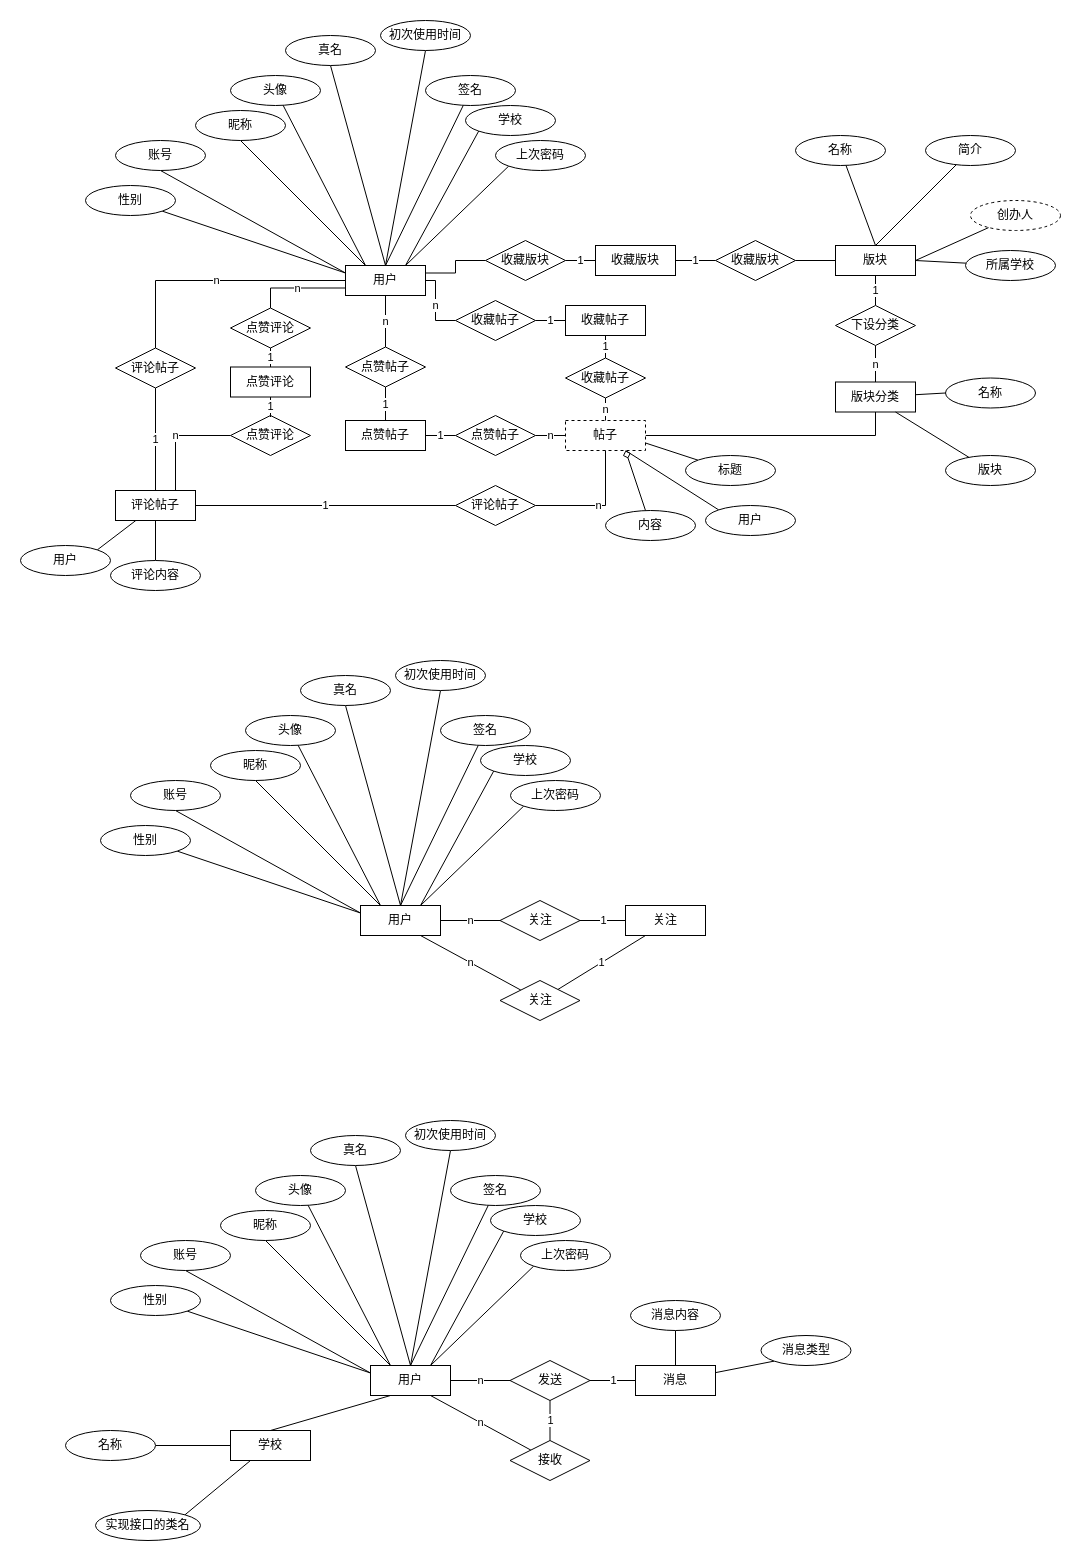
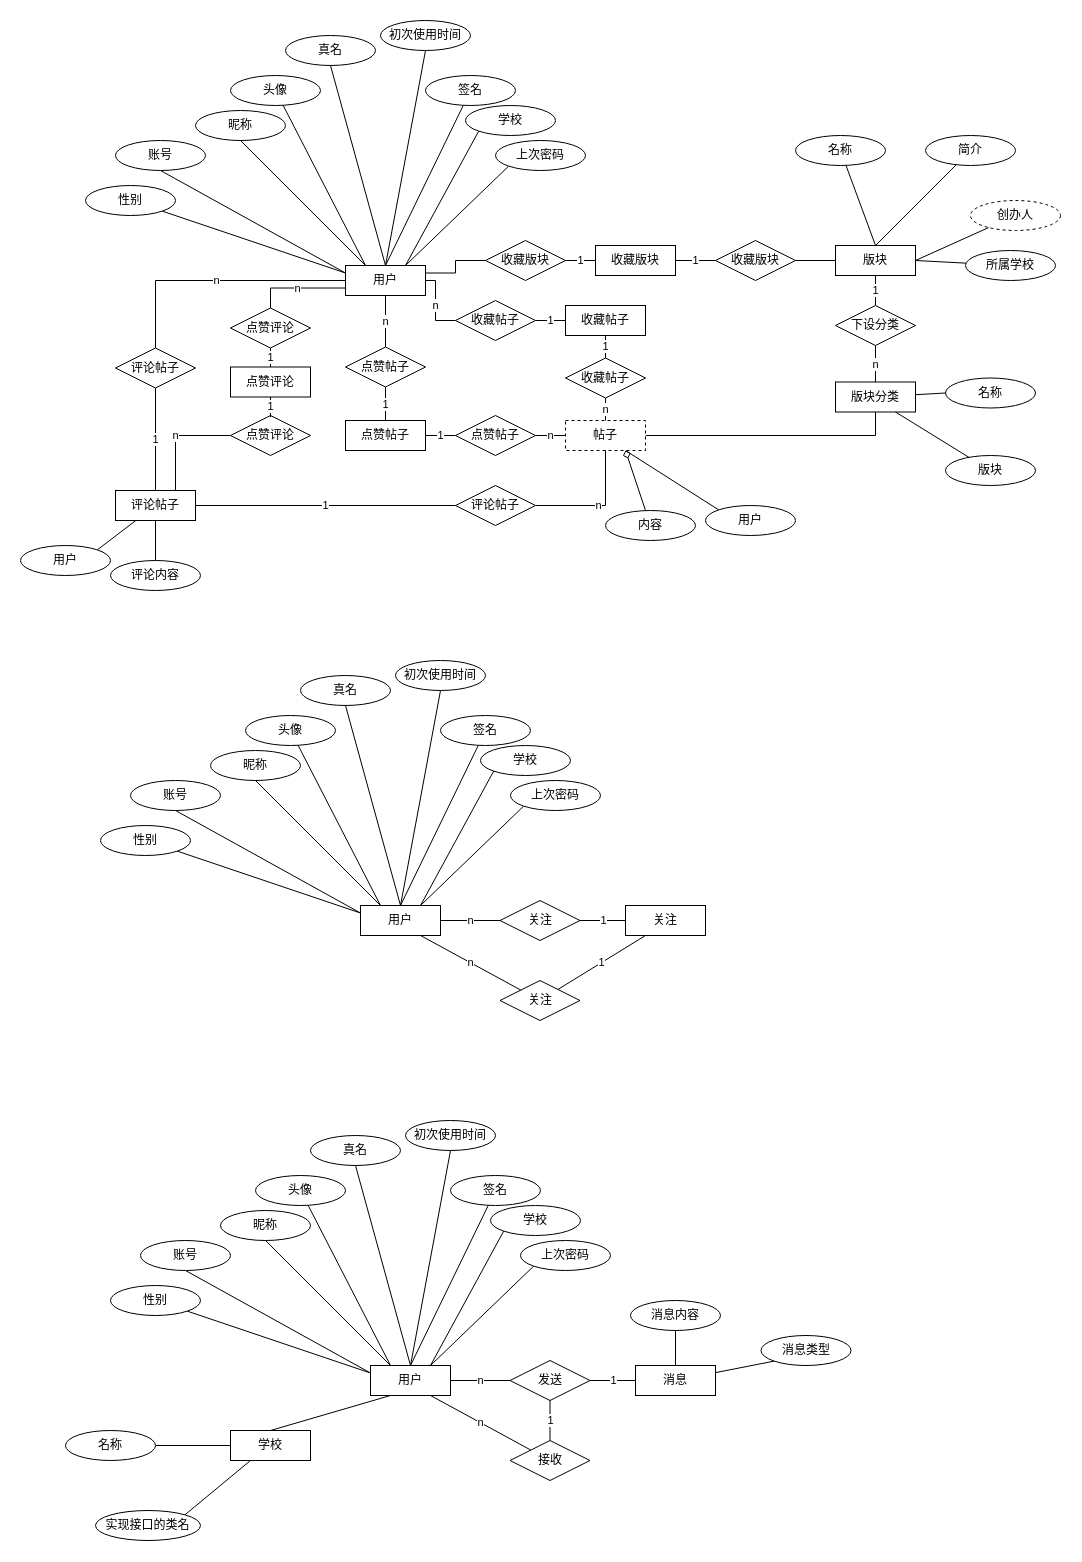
edge "帖子" -- "标题": removed
node "标题": removed
